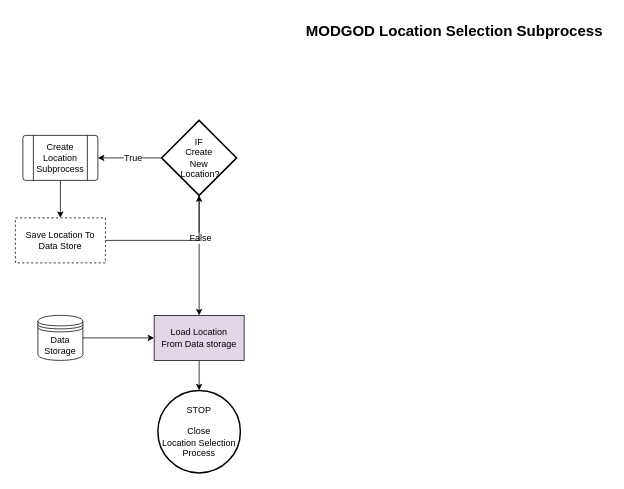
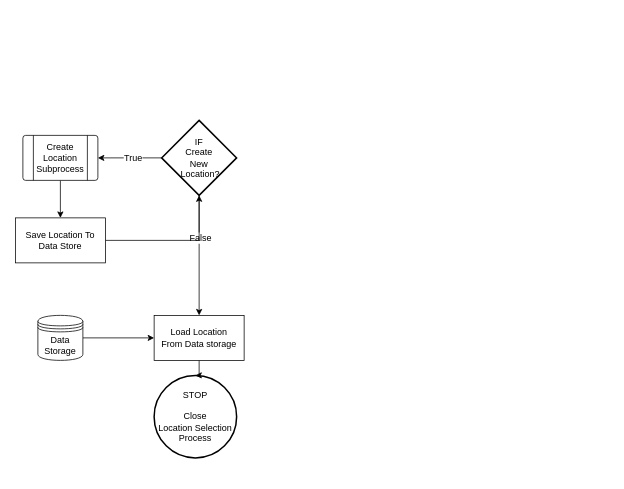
node "MODGOD Location Selection Subprocess": removed
node "Save Location To Data Store": style dashed -> solid
node "Load Location From Data storage": fillcolor #e1d5e7 -> #ffffff
node "STOP Close Location Selection Process": moved (199, 432) -> (195, 417)
